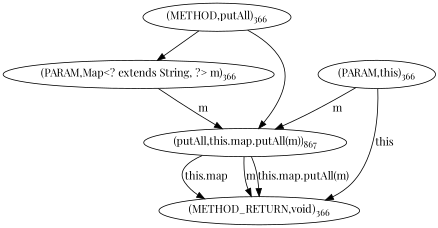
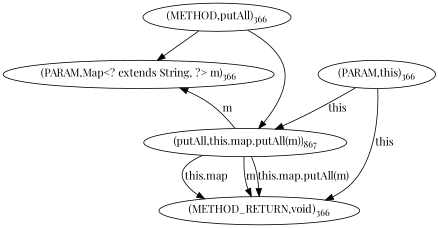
edge "(PARAM,Map<? extends String, ?> m)" -> "(putAll,this.map.putAll(m))": reversed
edge "(PARAM,this)" -> "(putAll,this.map.putAll(m))": label "m" -> "this"
